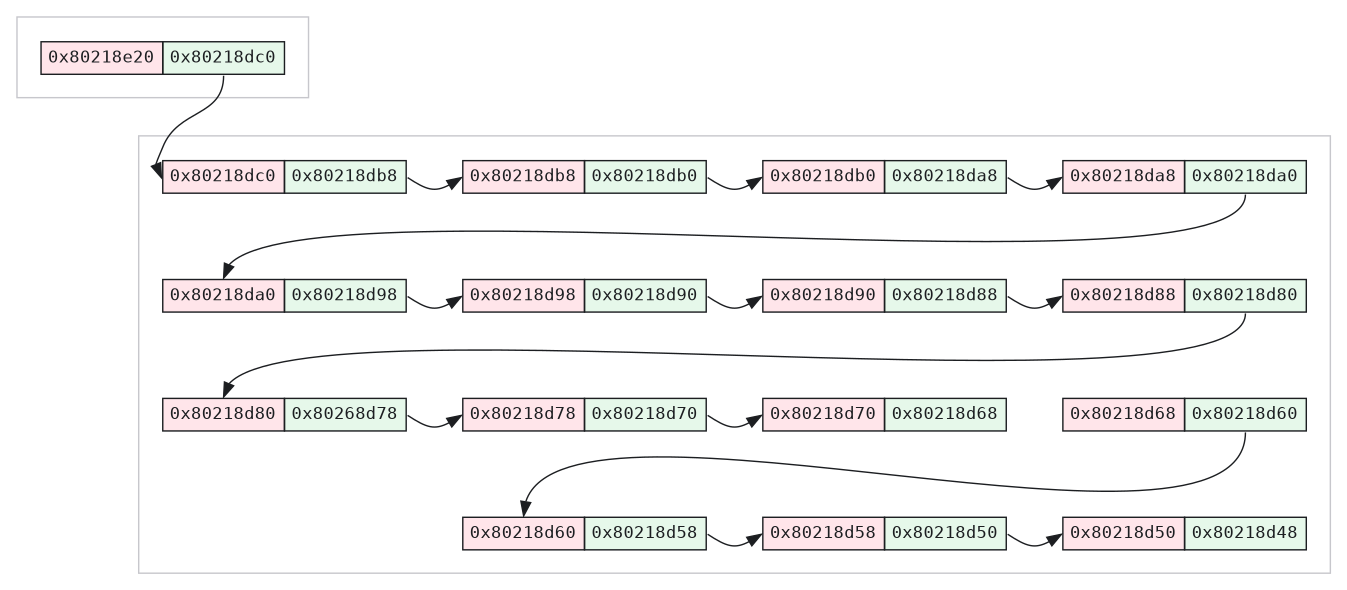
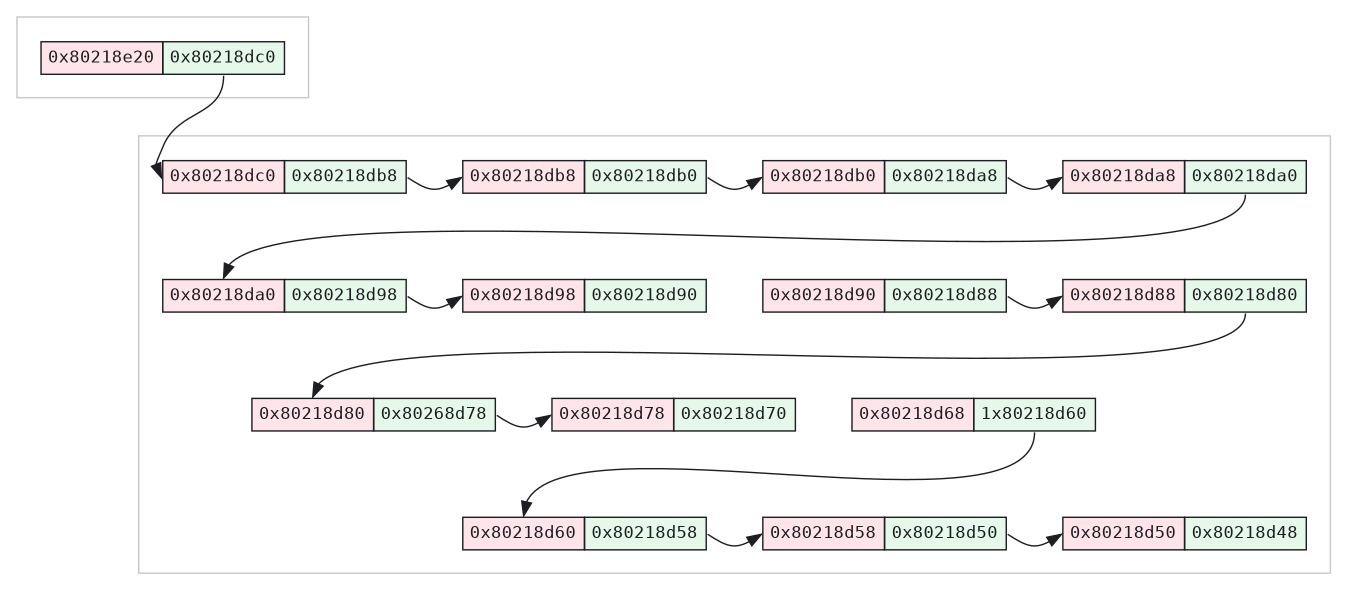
edge "0x80218d98" -> "0x80218d90": removed
node "0x80218d70": removed
node "0x80218d68": text "0x80218d60" -> "1x80218d60"
